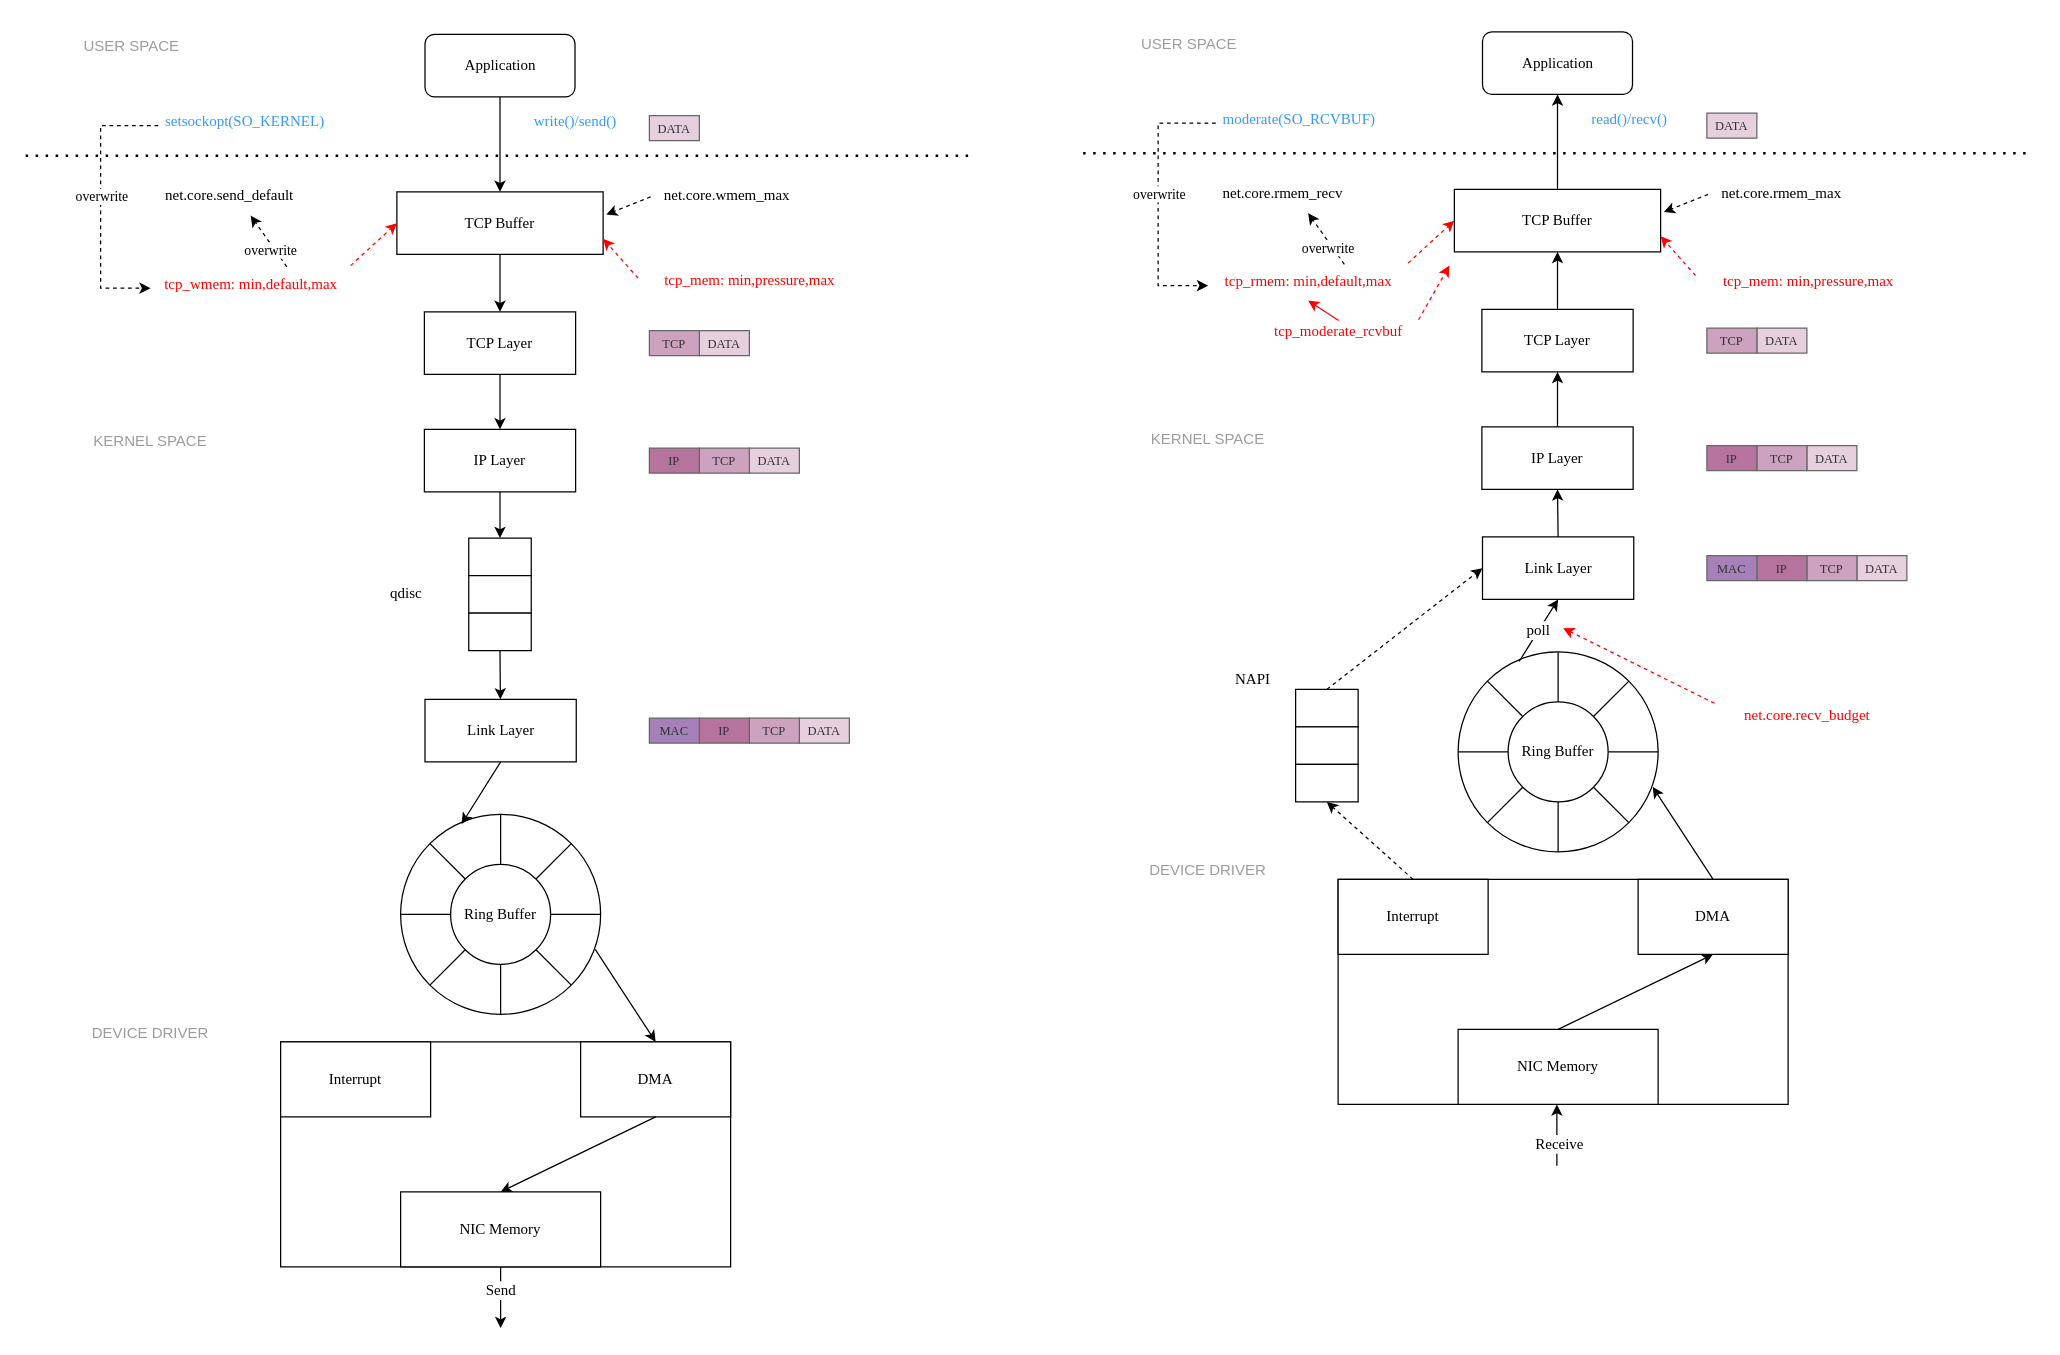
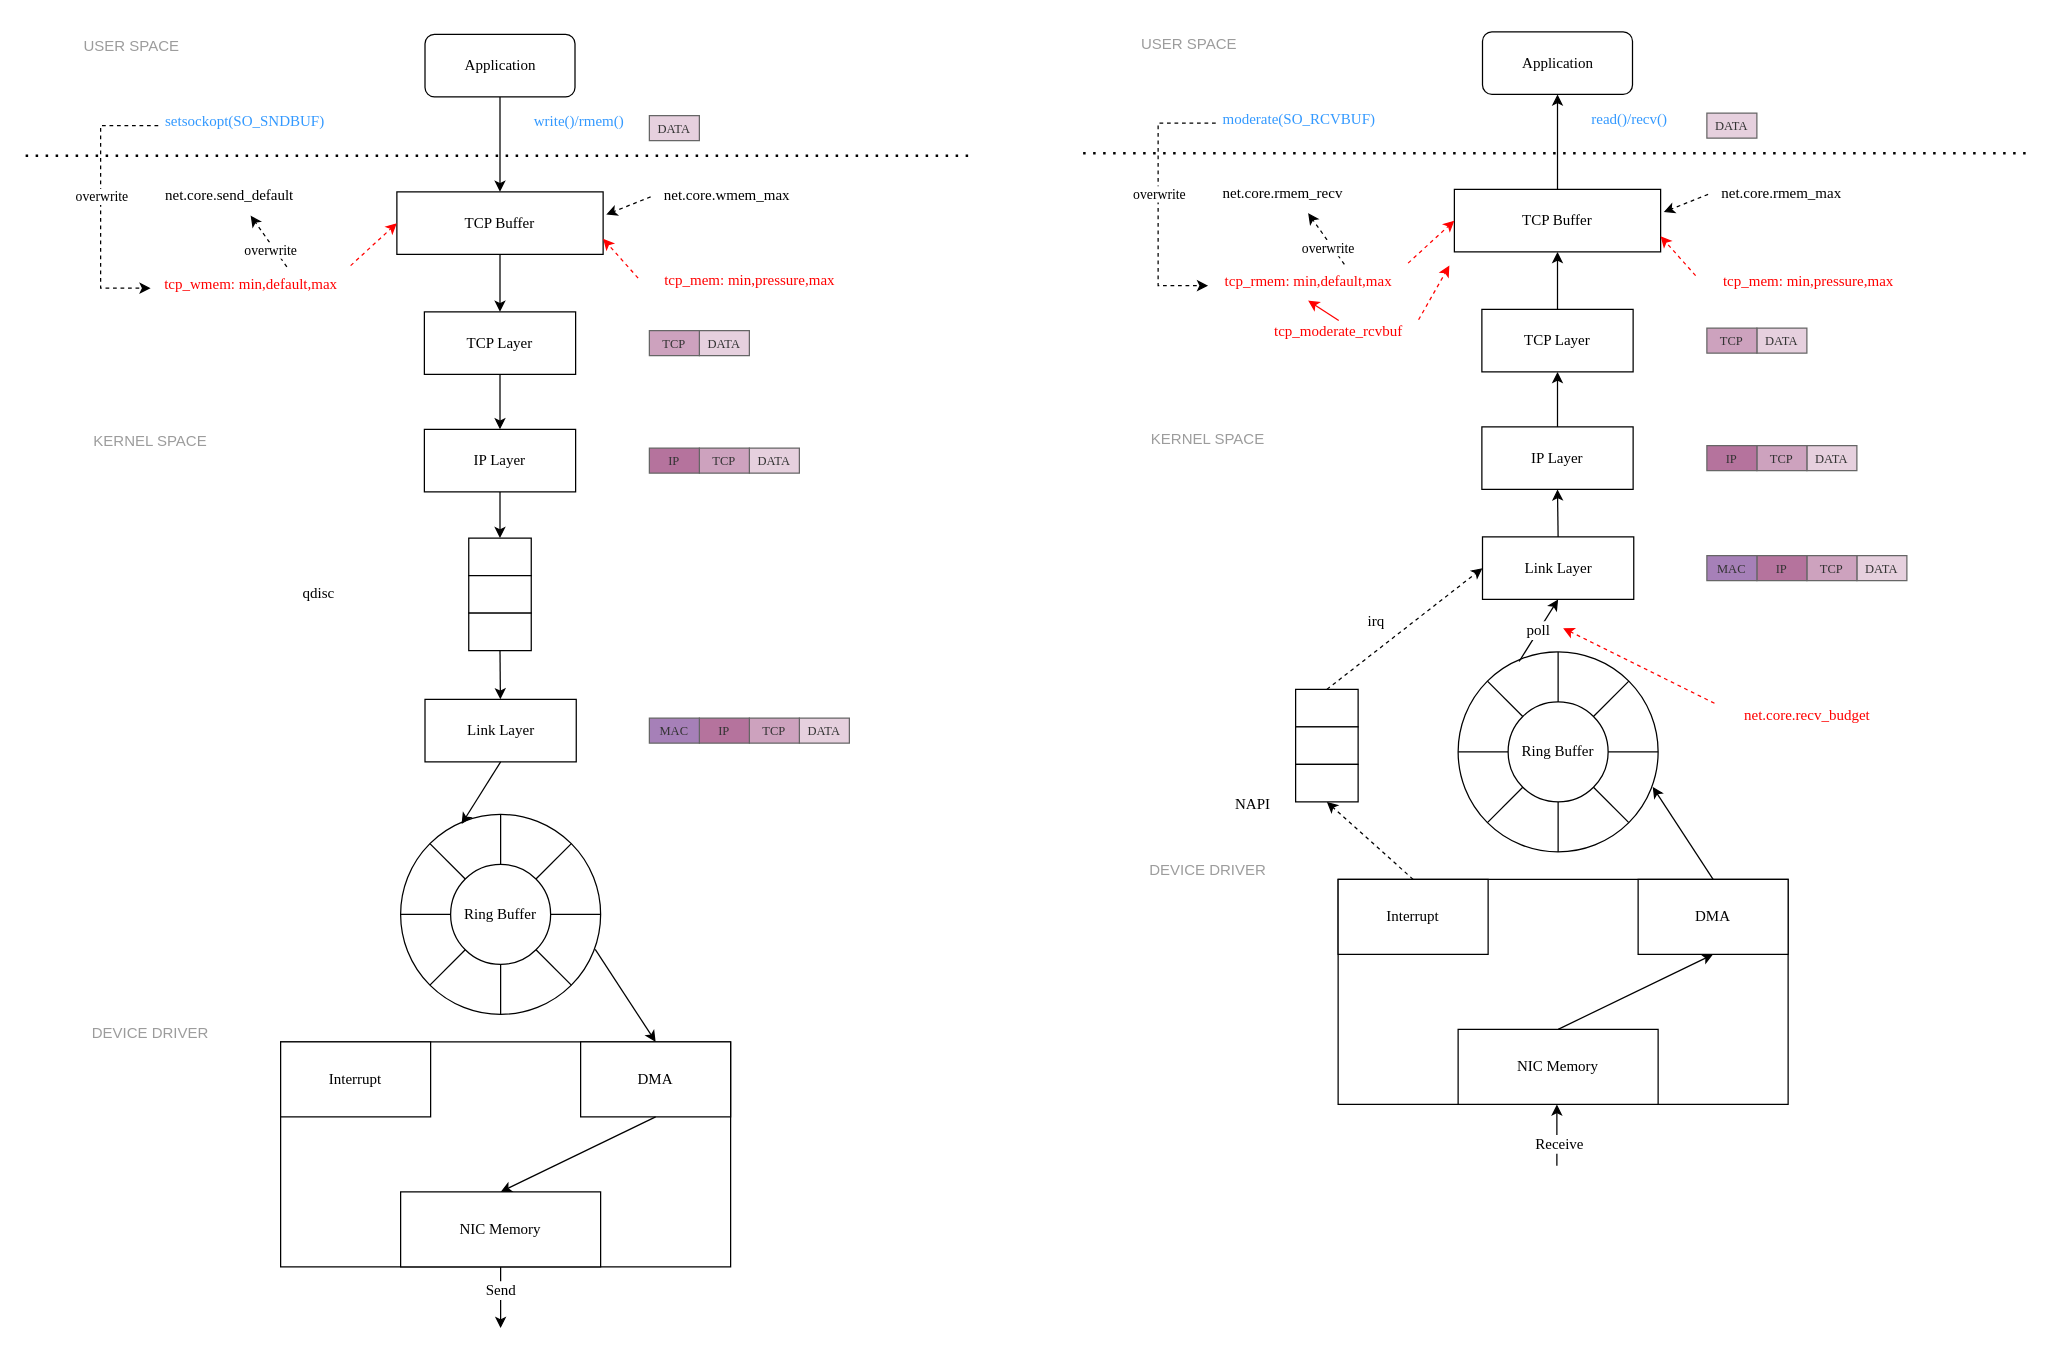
node "setsockopt(SO_KERNEL)": label "setsockopt(SO_KERNEL)" -> "setsockopt(SO_SNDBUF)"
node "write()/send()": label "write()/send()" -> "write()/rmem()"
node "qdisc": moved (413, 589) -> (326, 589)
node "irq": added
node "NAPI": moved (1258, 676) -> (1258, 801)
